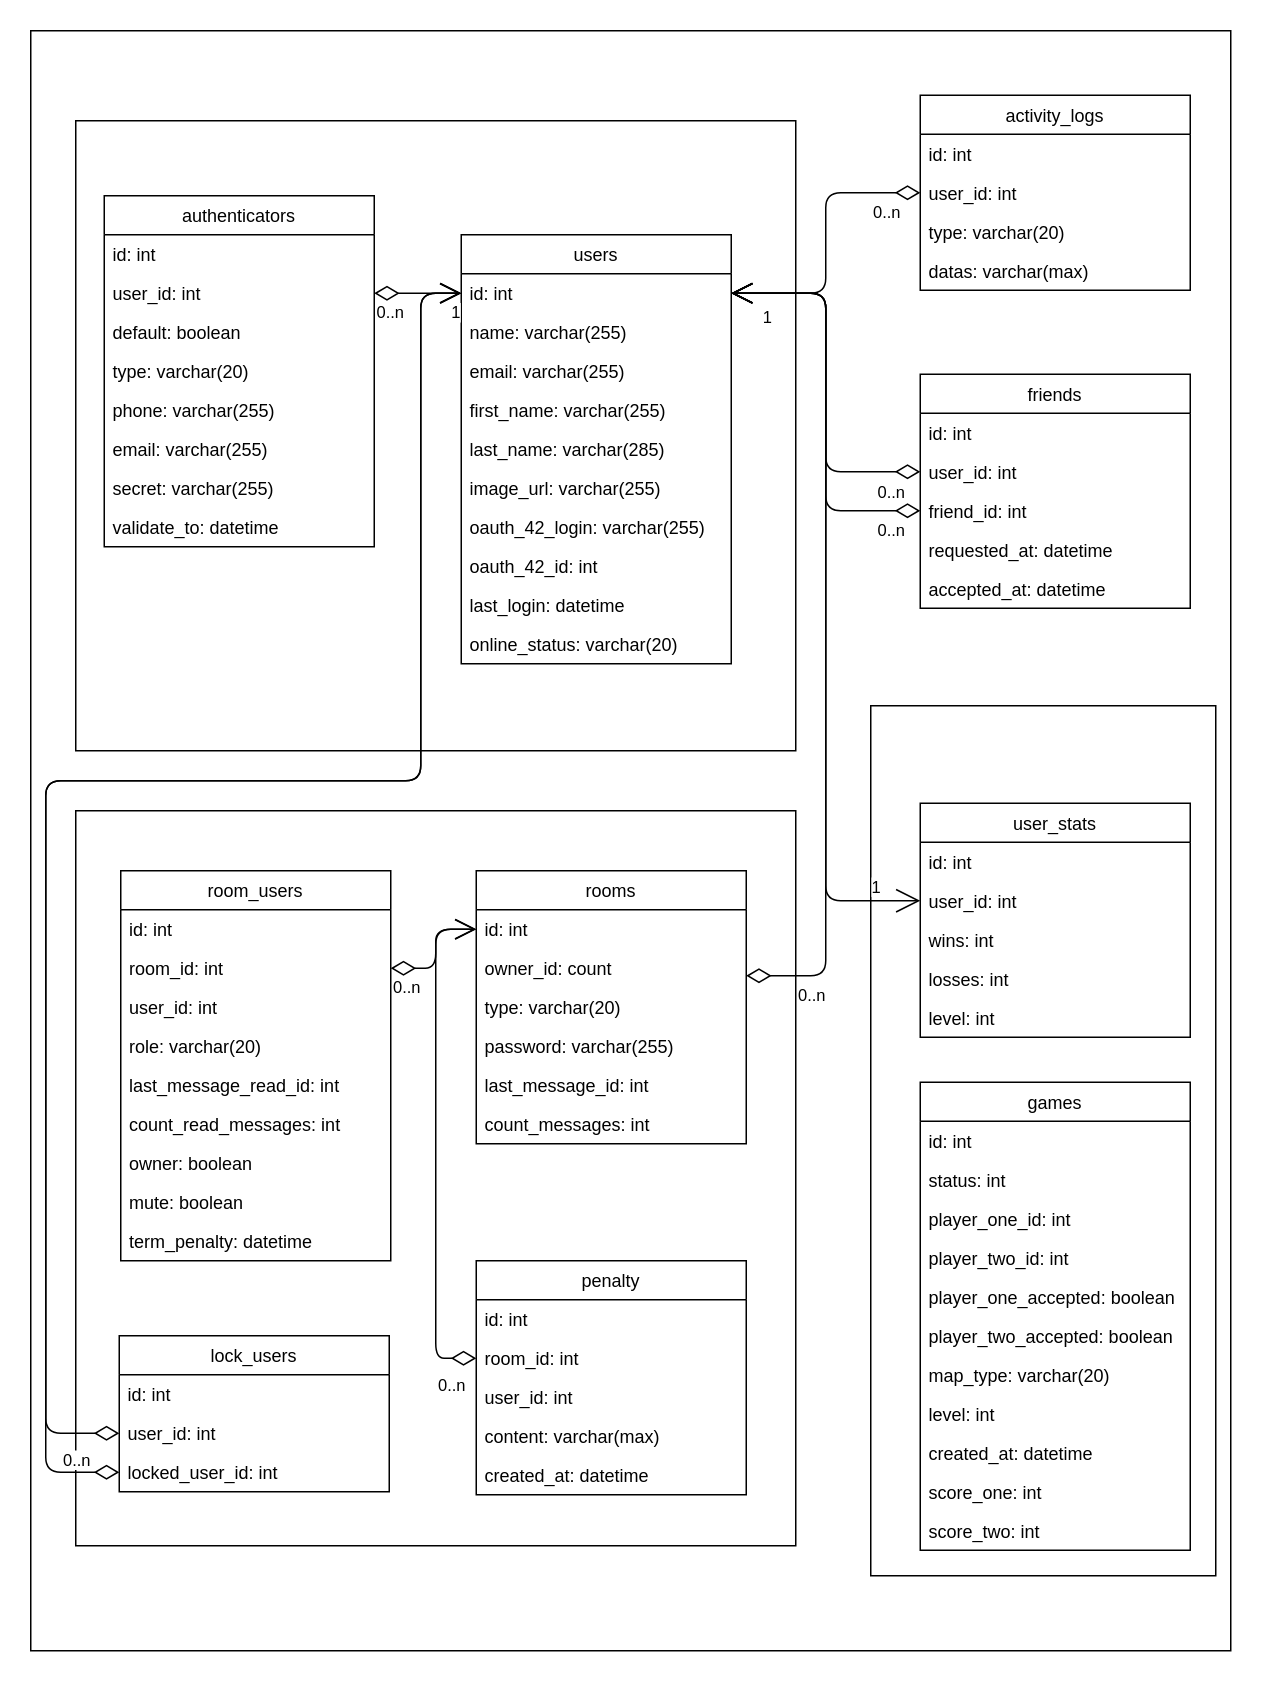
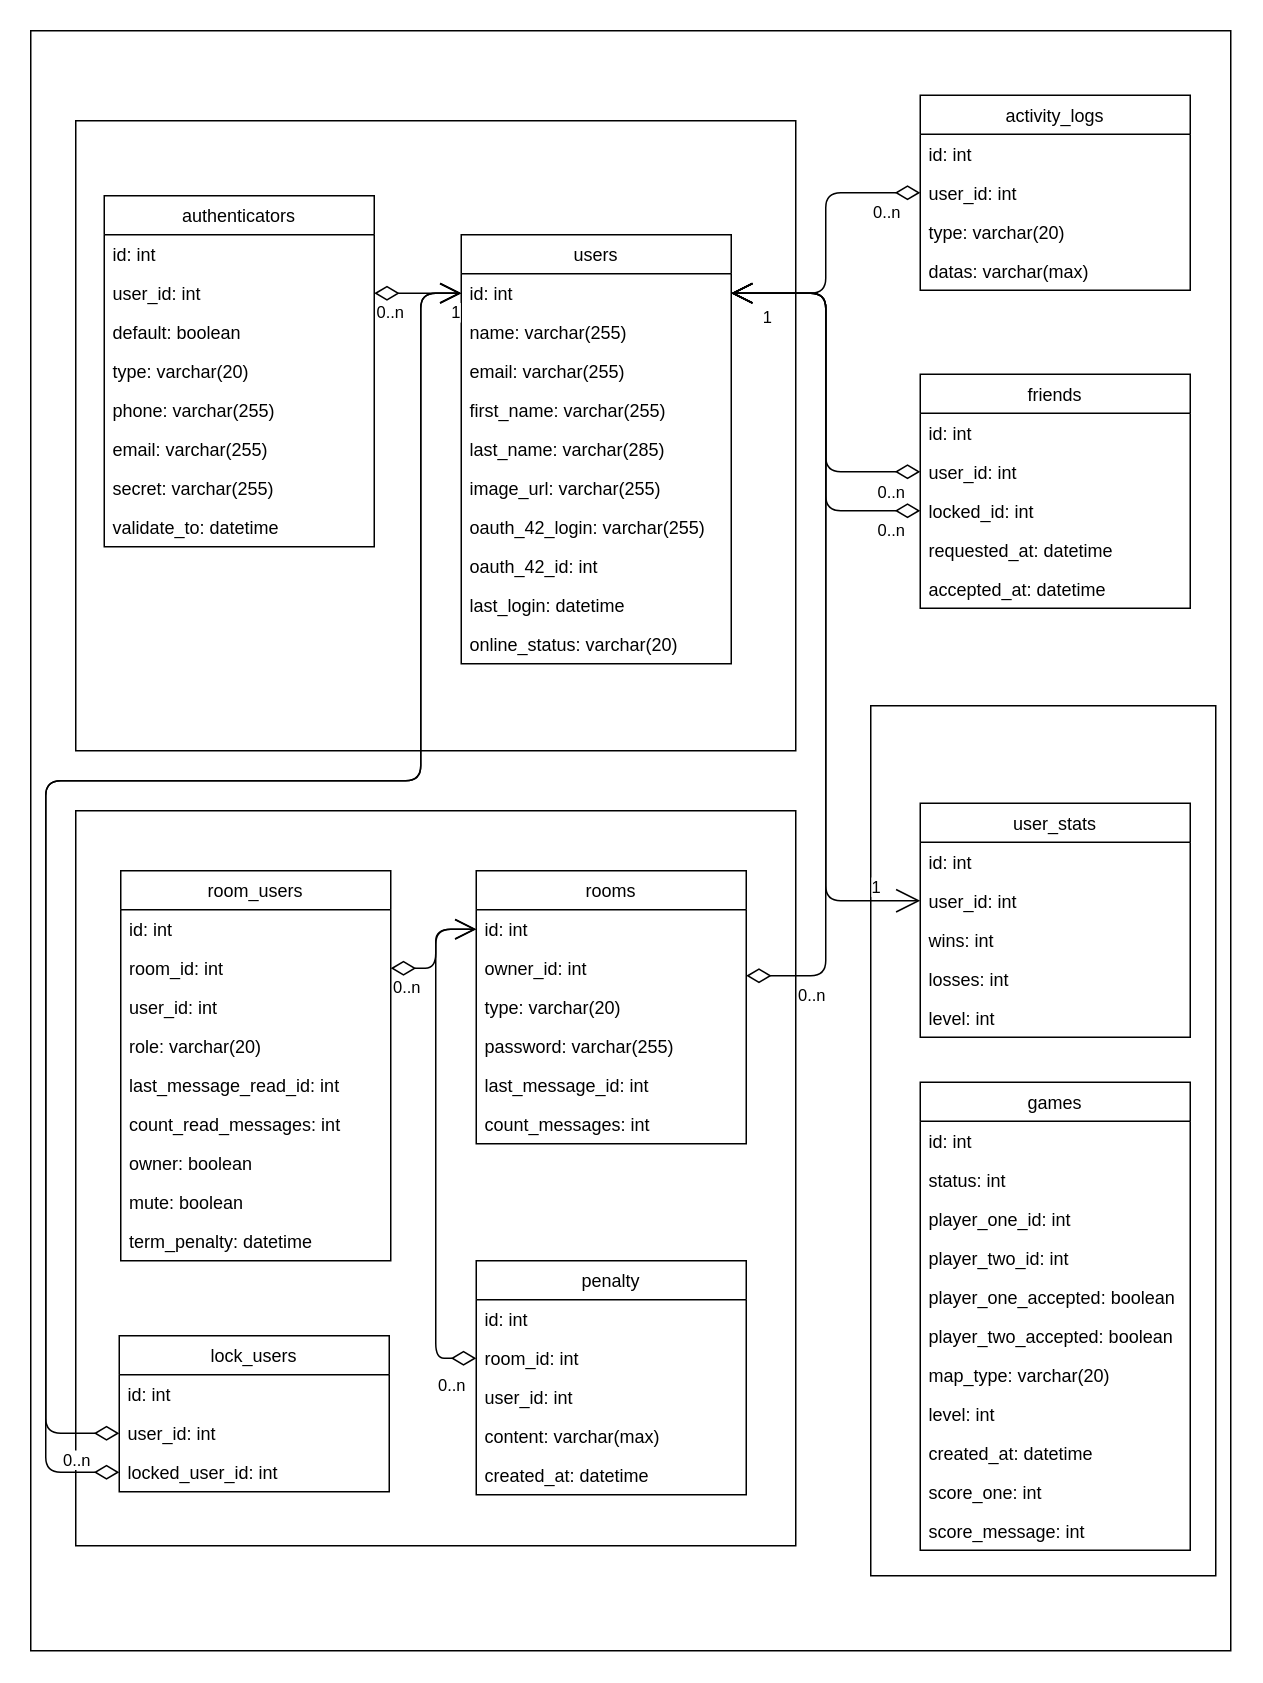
node "friend_id: int": label "friend_id: int" -> "locked_id: int"
node "owner_id: count": label "owner_id: count" -> "owner_id: int"
node "score_two: int": label "score_two: int" -> "score_message: int"
